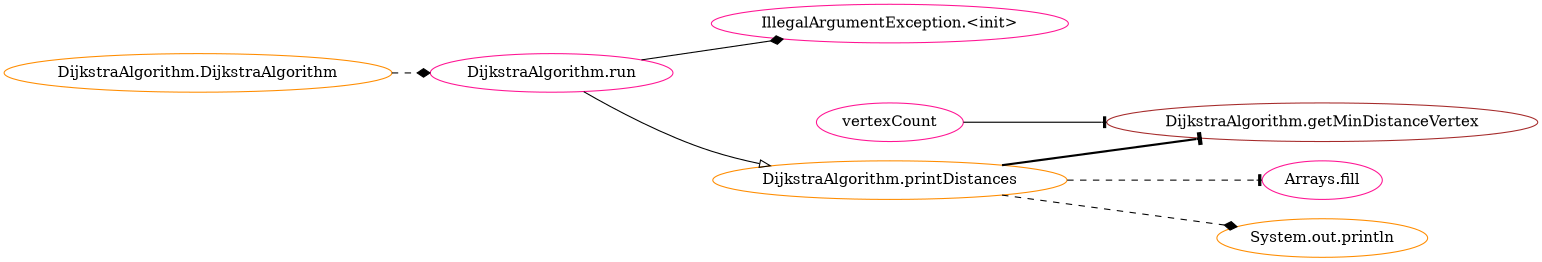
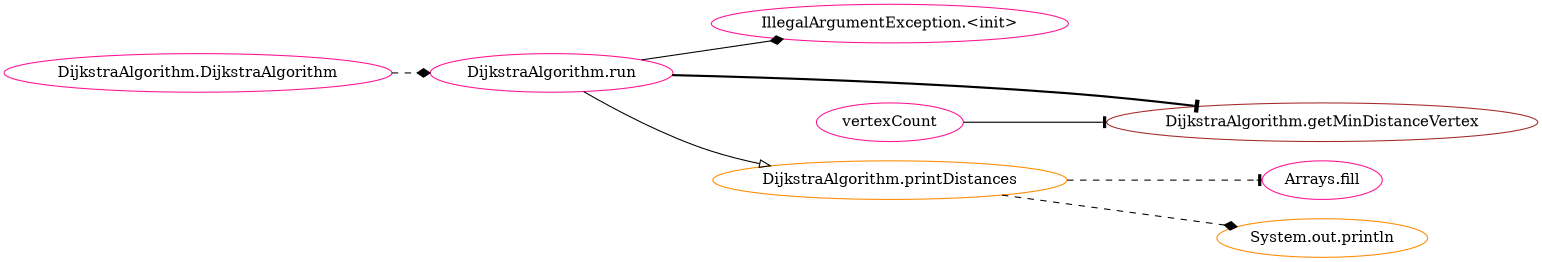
node "DijkstraAlgorithm.DijkstraAlgorithm": color darkorange -> deeppink
edge "DijkstraAlgorithm.printDistances" -> "DijkstraAlgorithm.getMinDistanceVertex": now "DijkstraAlgorithm.run" -> "DijkstraAlgorithm.getMinDistanceVertex"
